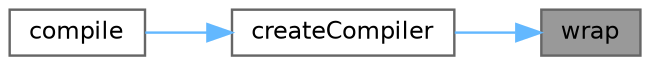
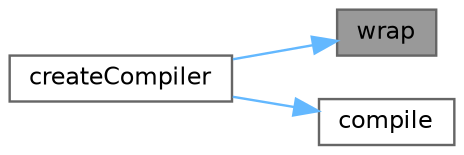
edge "compile" -> "createCompiler": reversed
